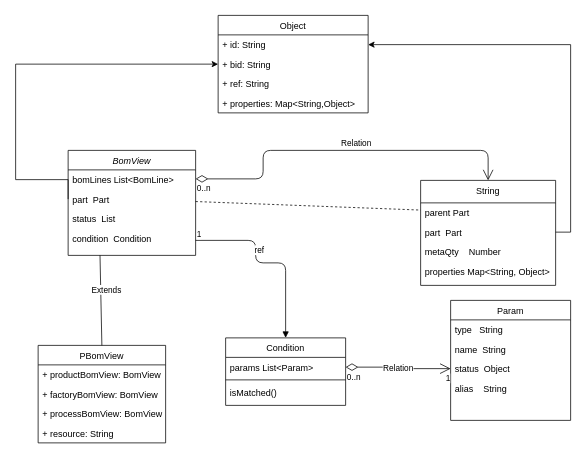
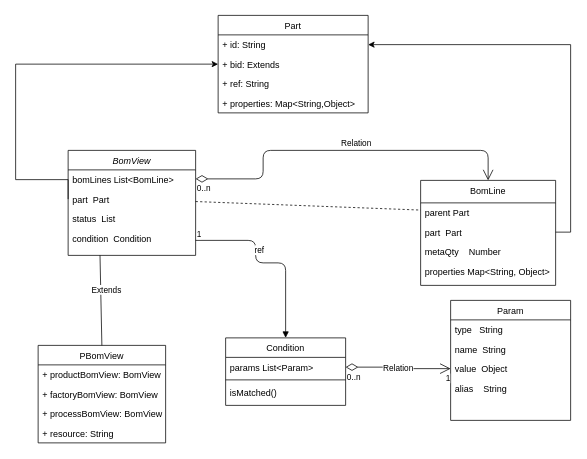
node "Object": label "Object" -> "Part"
node "+ bid: String": label "+ bid: String" -> "+ bid: Extends"
node "String": label "String" -> "BomLine"
node "status Object": label "status Object" -> "value Object"
